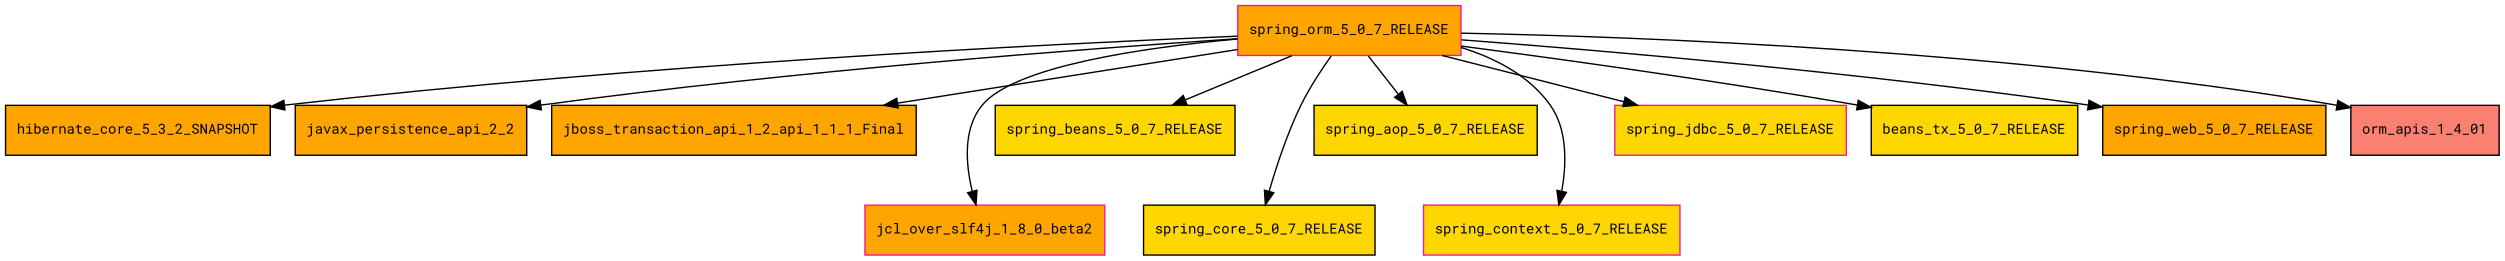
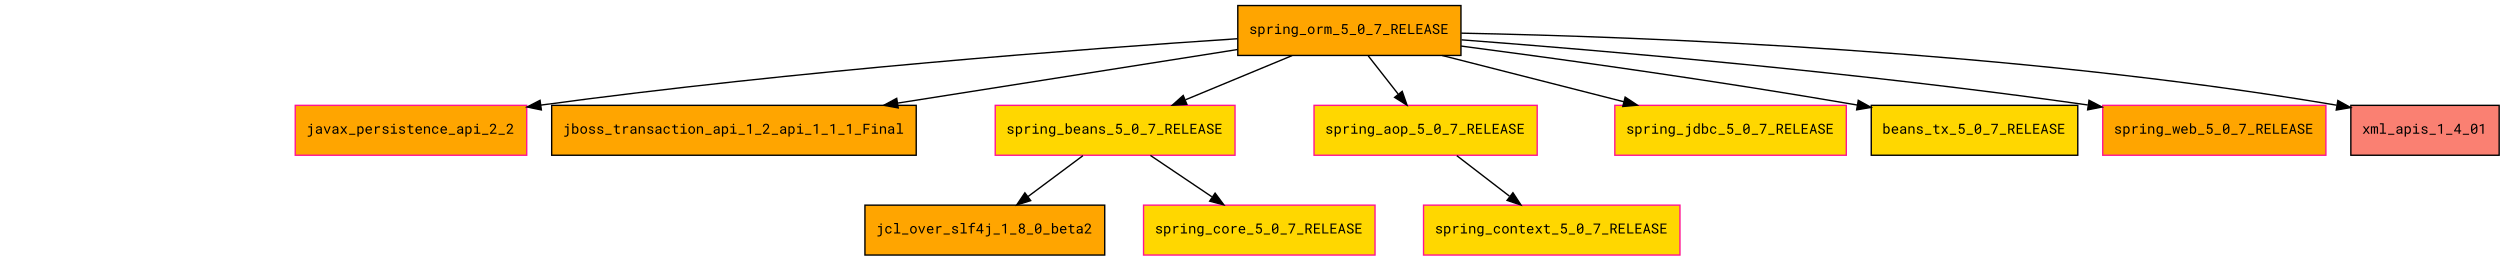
node "spring_orm_5_0_7_RELEASE": color deeppink -> black
edge "spring_orm_5_0_7_RELEASE" -> "jcl_over_slf4j_1_8_0_beta2": now "spring_beans_5_0_7_RELEASE" -> "jcl_over_slf4j_1_8_0_beta2"
edge "spring_orm_5_0_7_RELEASE" -> "spring_context_5_0_7_RELEASE": now "spring_aop_5_0_7_RELEASE" -> "spring_context_5_0_7_RELEASE"
edge "spring_orm_5_0_7_RELEASE" -> "spring_core_5_0_7_RELEASE": now "spring_beans_5_0_7_RELEASE" -> "spring_core_5_0_7_RELEASE"
node "hibernate_core_5_3_2_SNAPSHOT": removed
node "javax_persistence_api_2_2": color black -> deeppink
node "spring_beans_5_0_7_RELEASE": color black -> deeppink
node "spring_aop_5_0_7_RELEASE": color black -> deeppink
node "spring_web_5_0_7_RELEASE": color black -> deeppink
node "orm_apis_1_4_01": label "orm_apis_1_4_01" -> "xml_apis_1_4_01"
node "jcl_over_slf4j_1_8_0_beta2": color deeppink -> black
node "spring_core_5_0_7_RELEASE": color black -> deeppink
